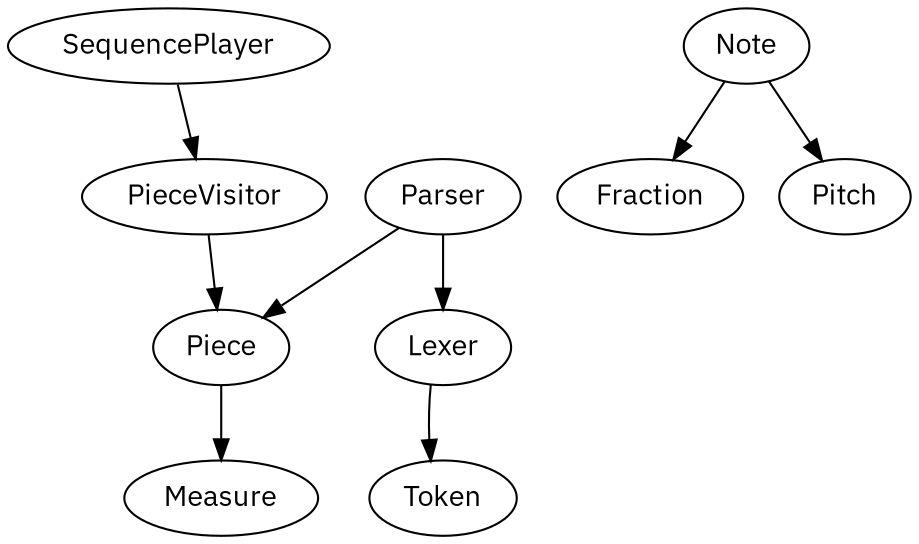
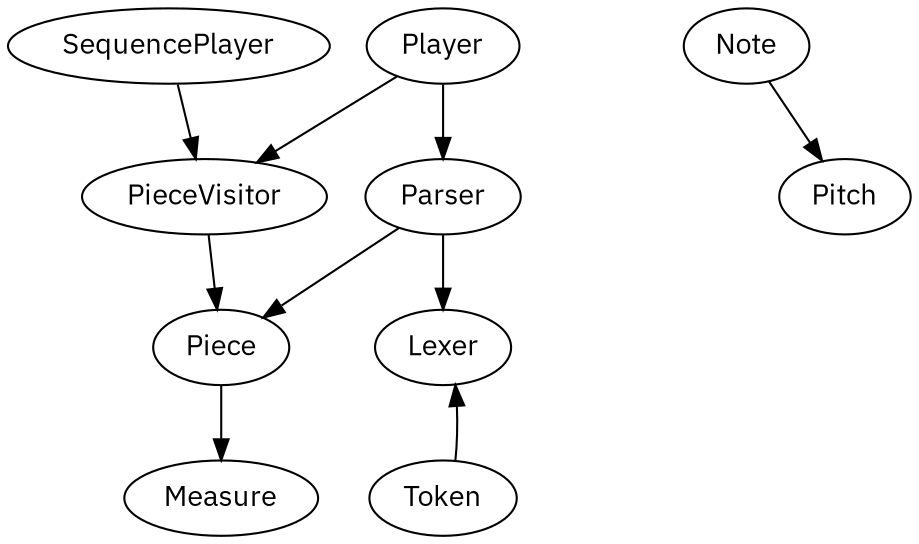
node "Player": added
node "Fraction": removed
edge "Lexer" -> "Token": reversed
